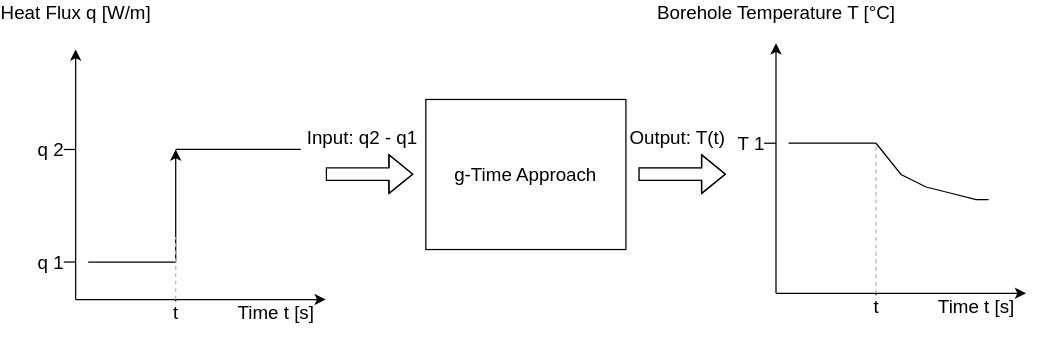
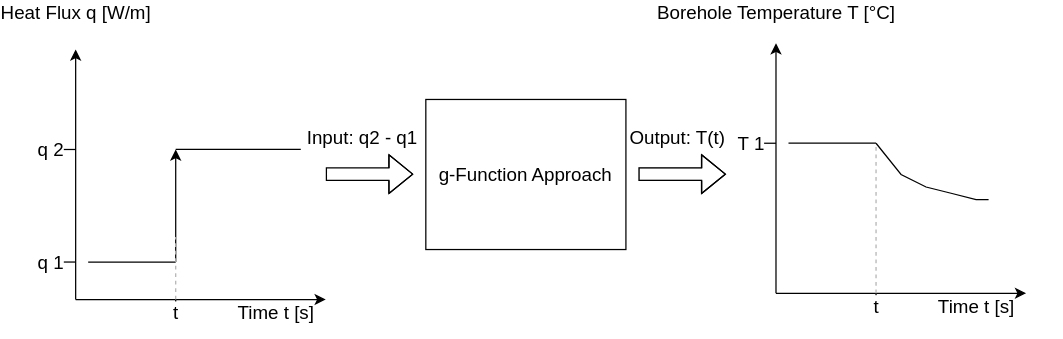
node "g-Time Approach": label "g-Time Approach" -> "g-Function Approach"
